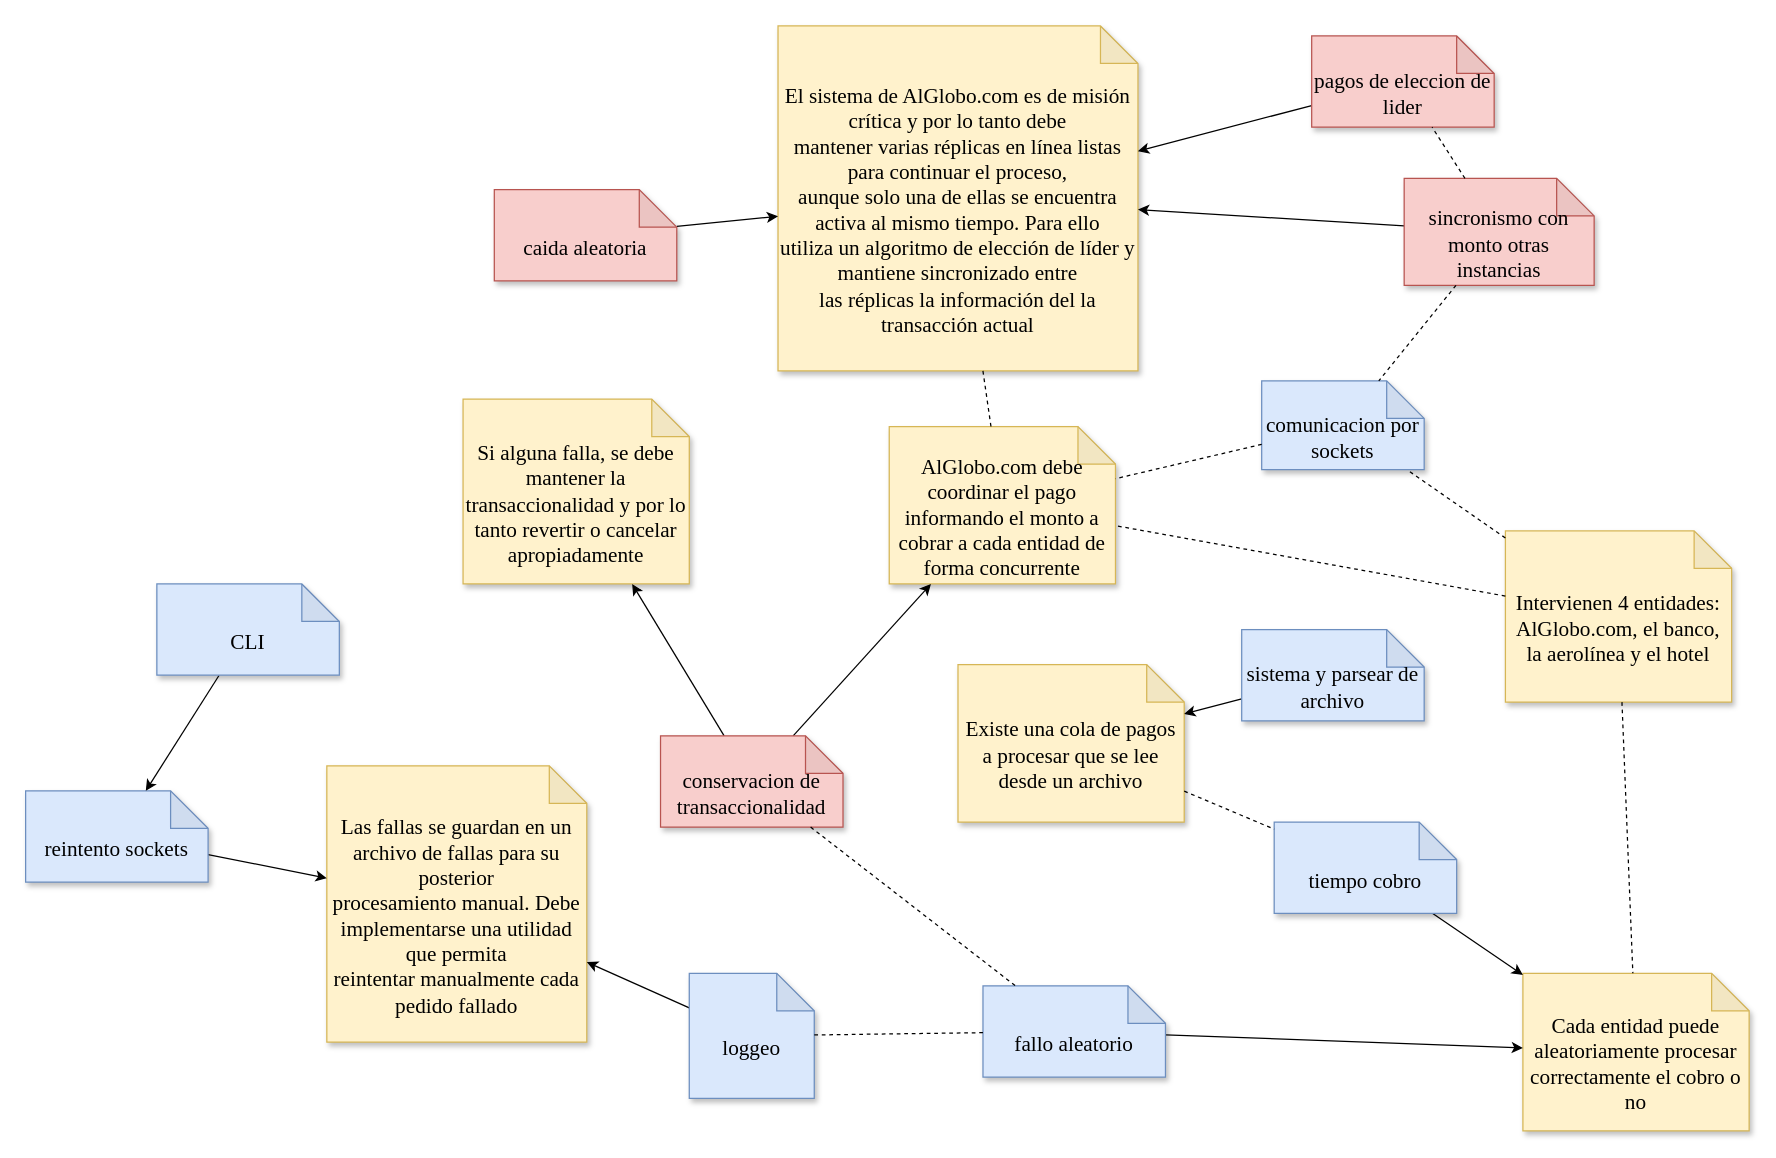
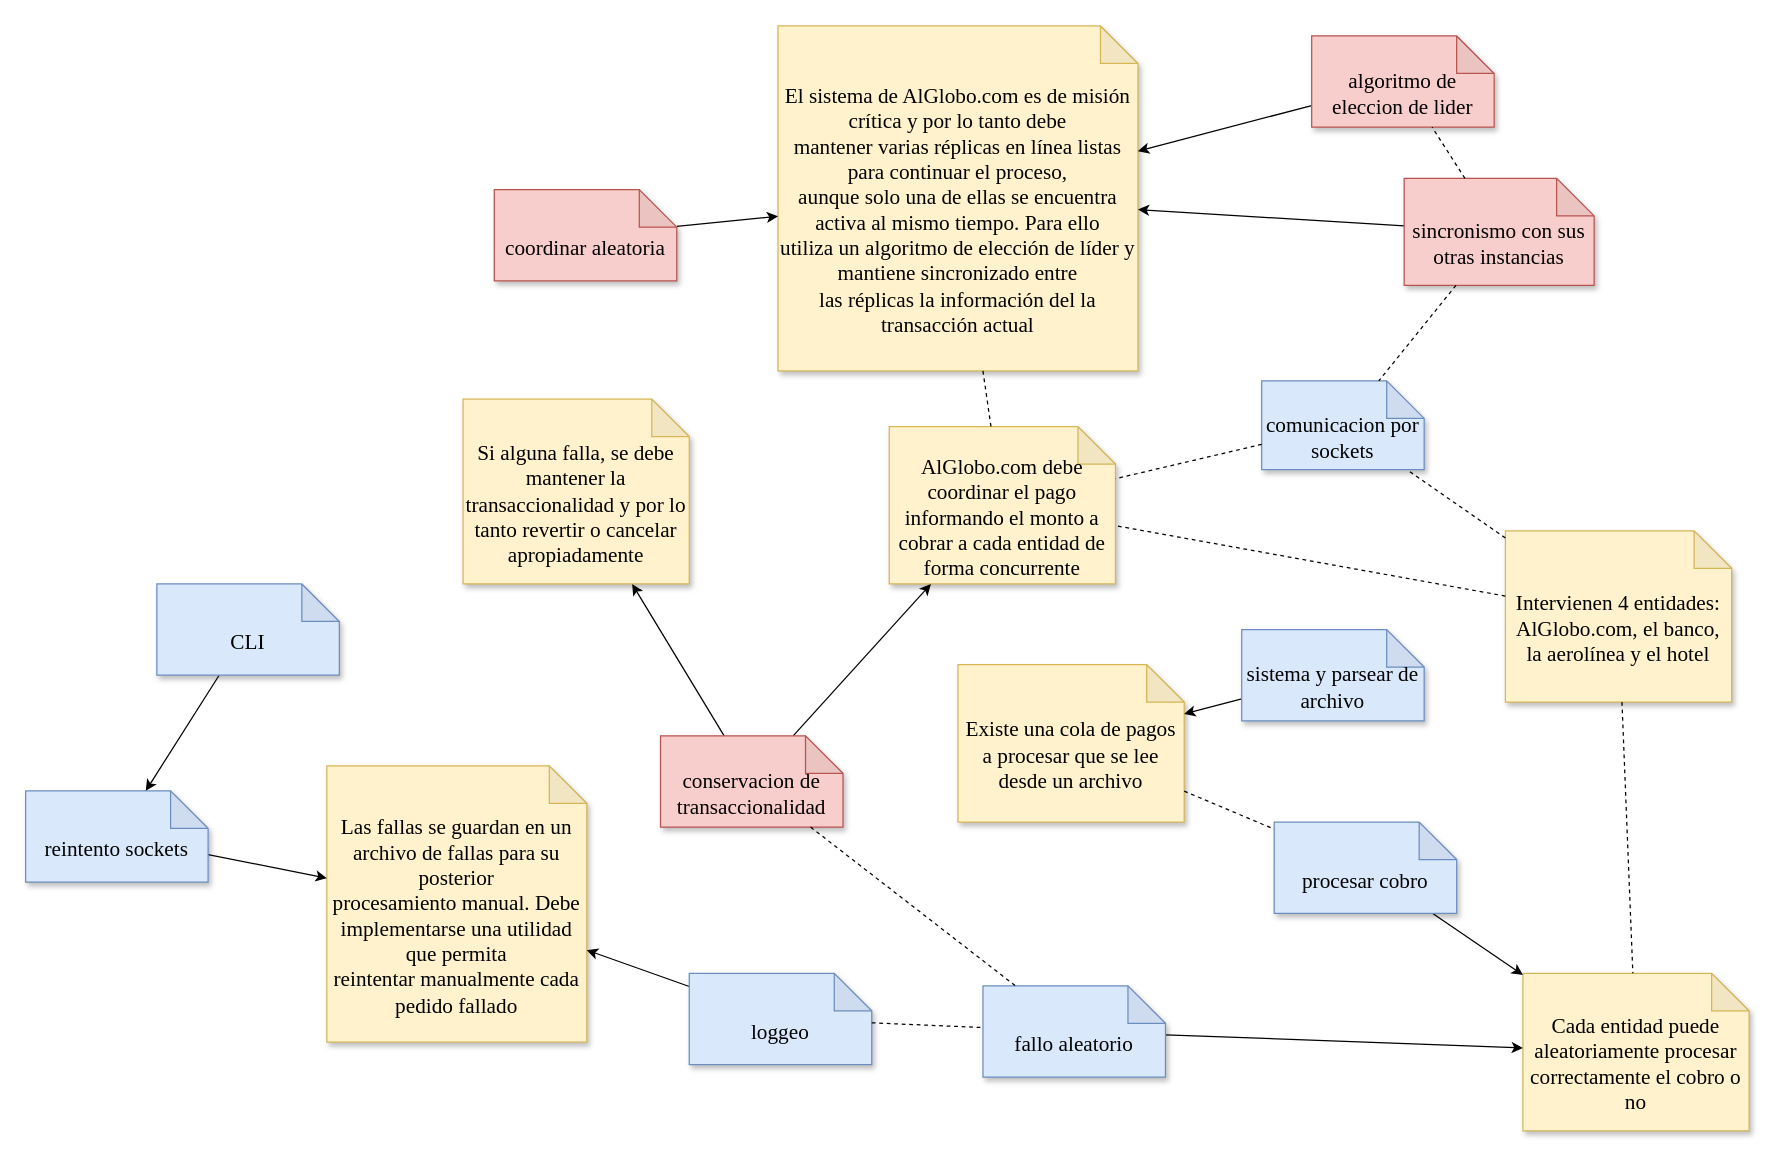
node "pagos de eleccion de lider": label "pagos de eleccion de lider" -> "algoritmo de eleccion de lider"
node "sincronismo con monto otras instancias": label "sincronismo con monto otras instancias" -> "sincronismo con sus otras instancias"
node "caida aleatoria": label "caida aleatoria" -> "coordinar aleatoria"
node "tiempo cobro": label "tiempo cobro" -> "procesar cobro"
node "loggeo": size 125x125 -> 183x91
